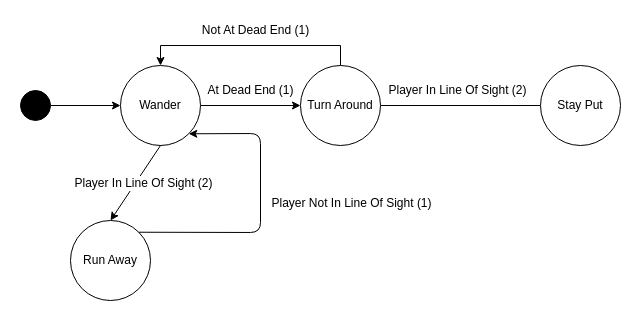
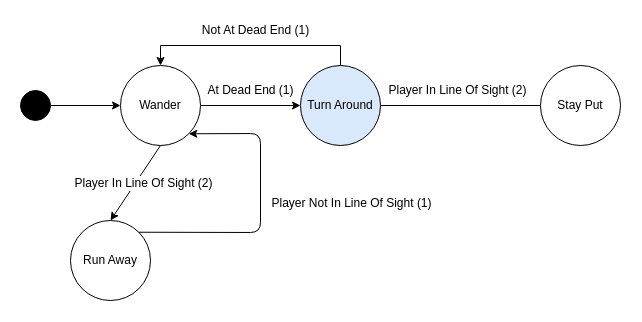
node "Turn Around": fillcolor #ffffff -> #dae8fc
